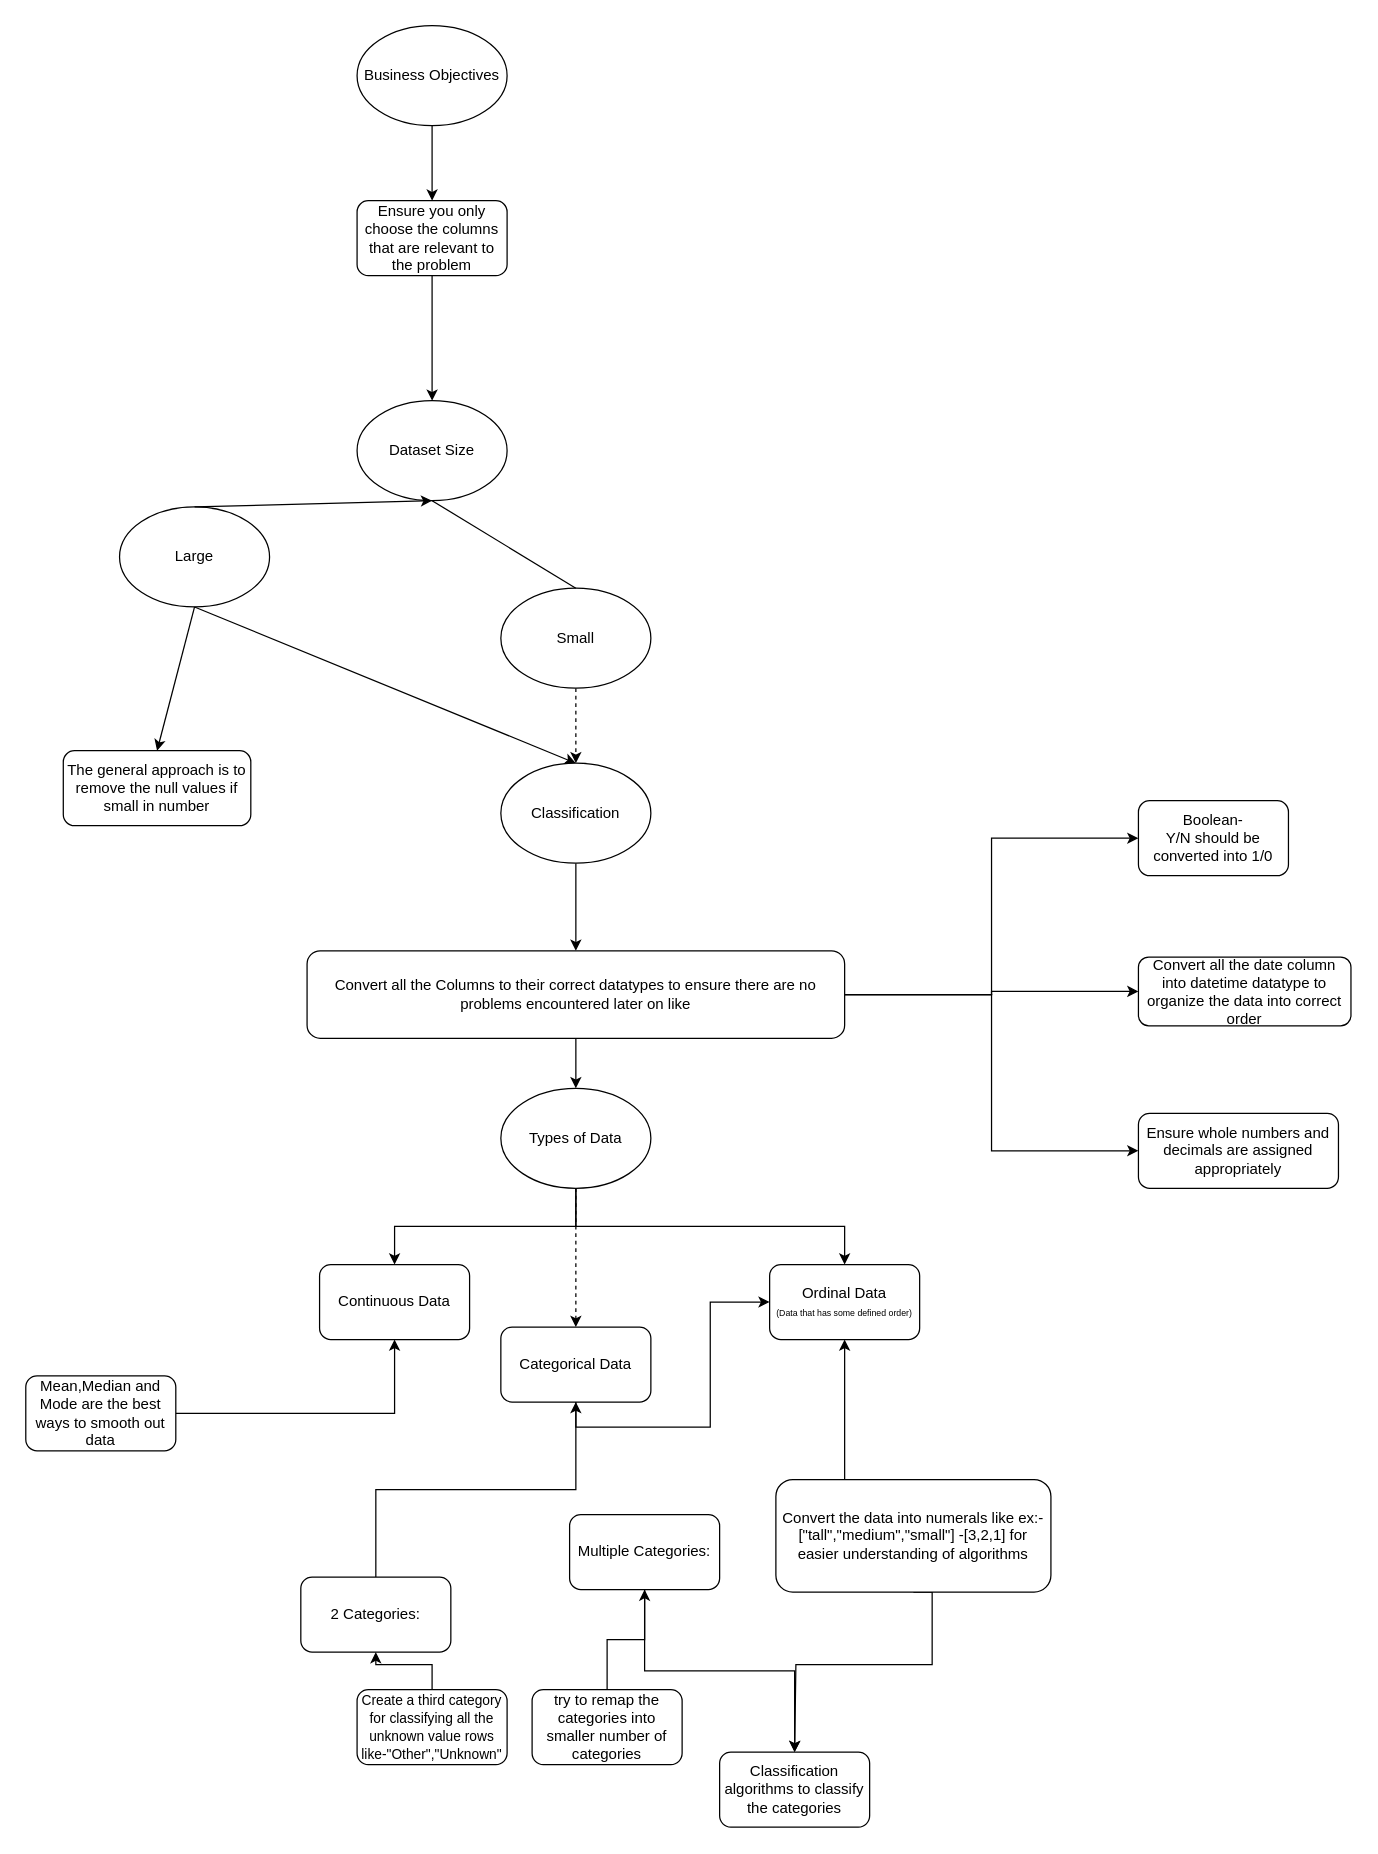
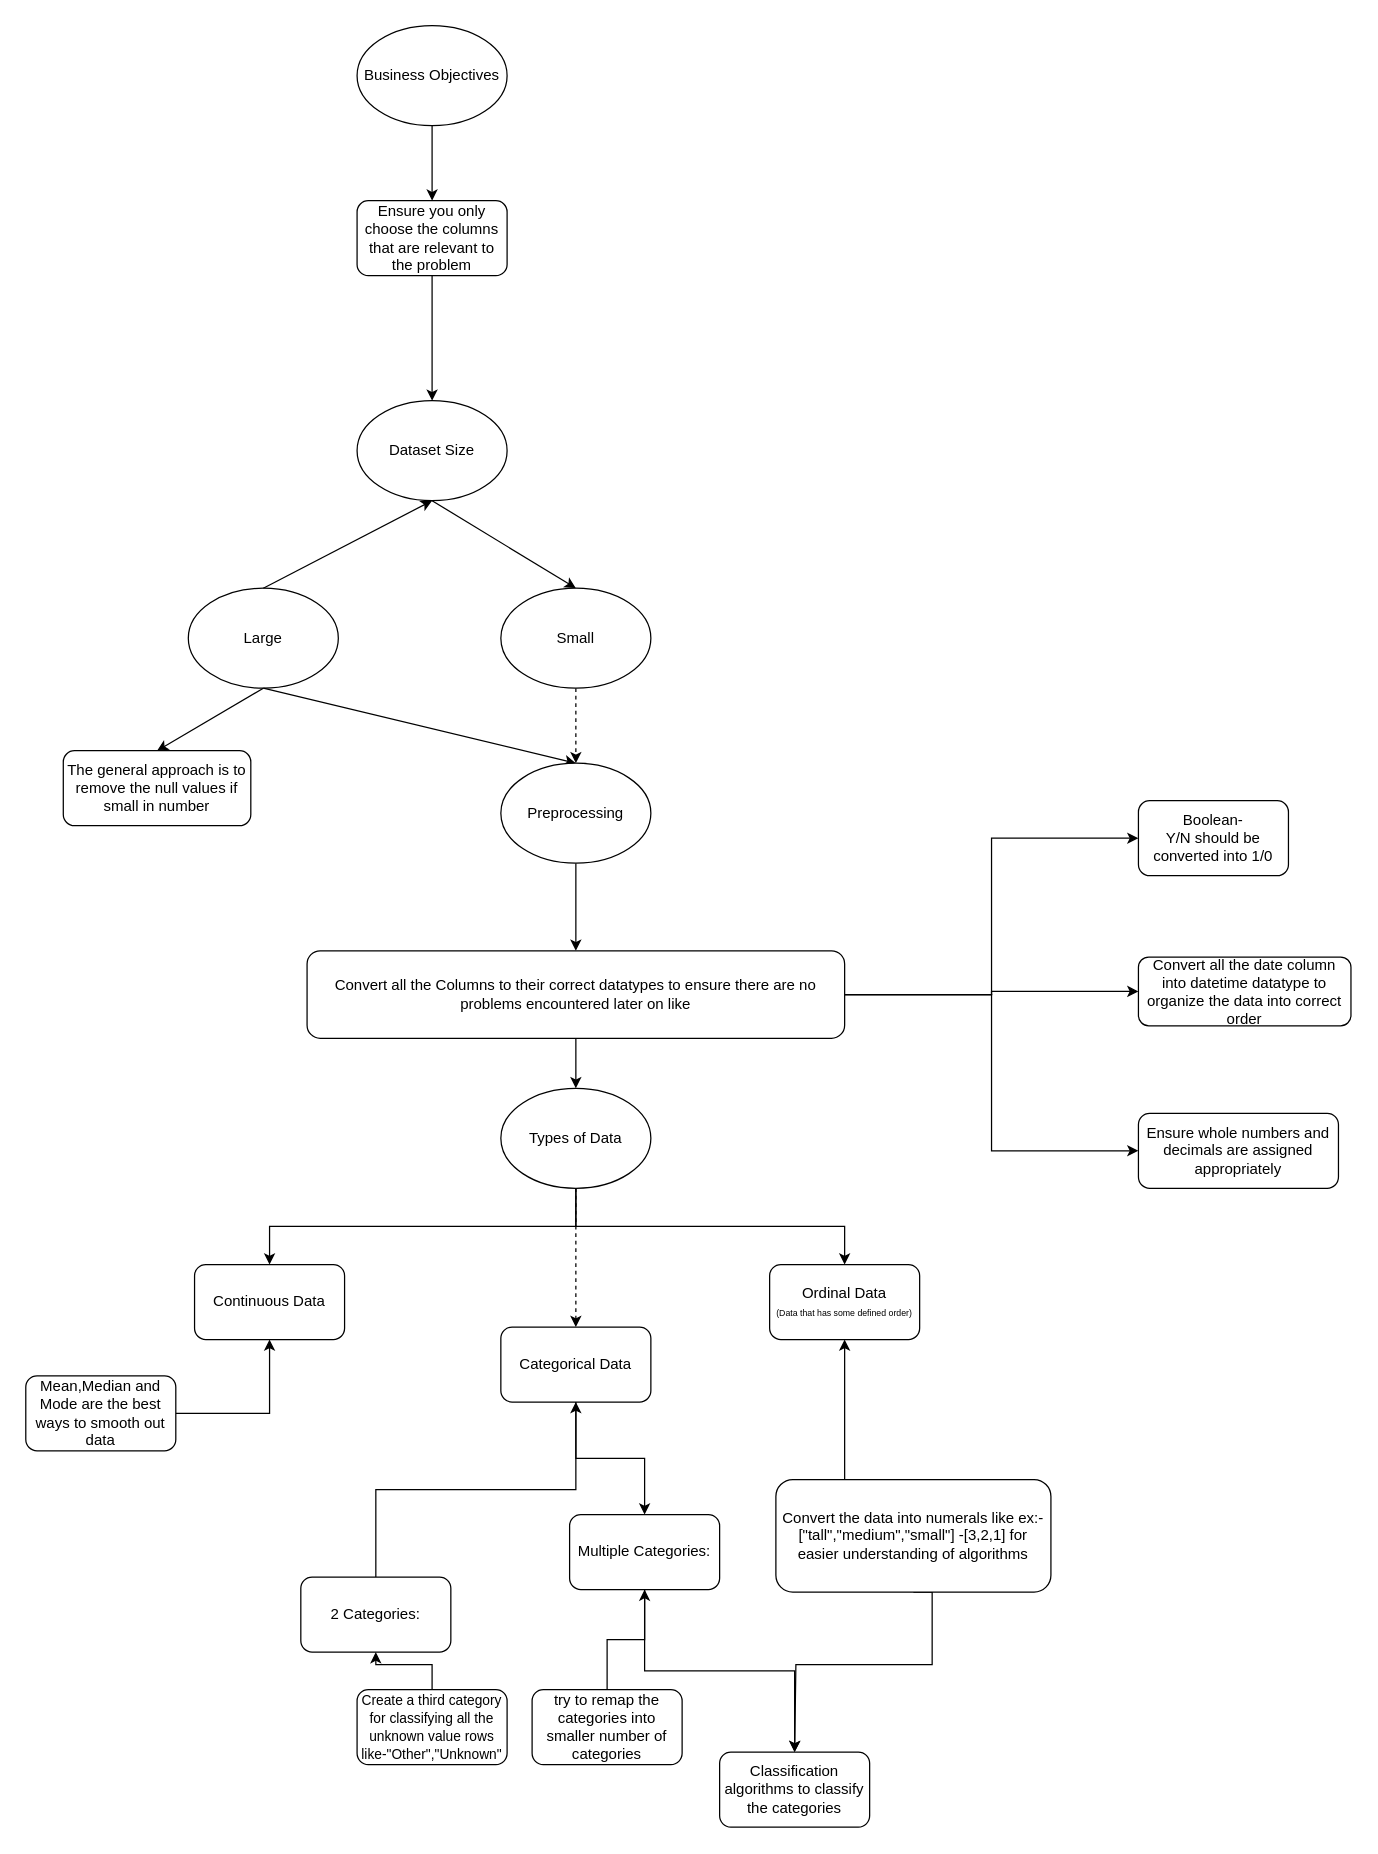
node "Large": moved (194, 557) -> (263, 638)
edge "Dataset Size" -- "Small": arrowhead none -> classic
node "Classification": label "Classification" -> "Preprocessing"
node "Continuous Data": moved (394, 1302) -> (269, 1302)
edge "Categorical Data" -> "Ordinal Data (Data that has some defined order)": now "Categorical Data" -> "Multiple Categories:"
